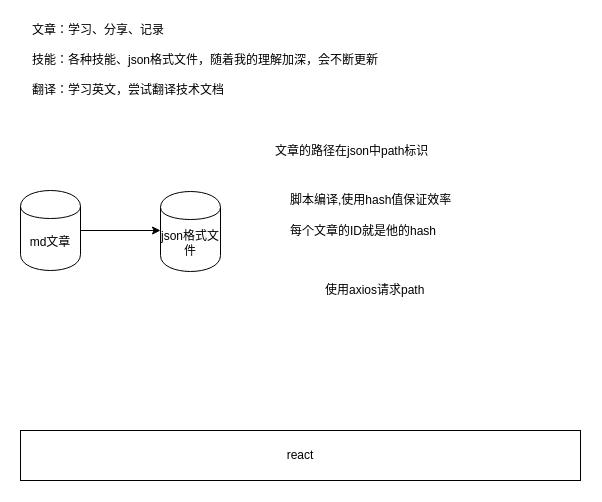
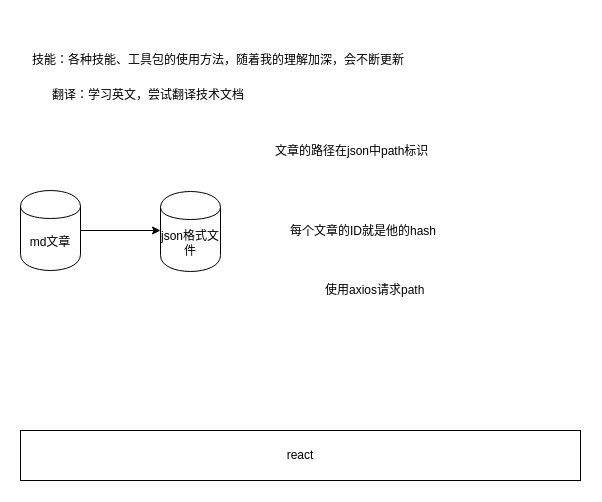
node "文章：学习、分享、记录": removed
node "技能：各种技能、json格式文件，随着我的理解加深，会不断更新": label "技能：各种技能、json格式文件，随着我的理解加深，会不断更新" -> "技能：各种技能、工具包的使用方法，随着我的理解加深，会不断更新"
node "翻译：学习英文，尝试翻译技术文档": moved (266, 91) -> (286, 96)
node "脚本编译,使用hash值保证效率": removed
